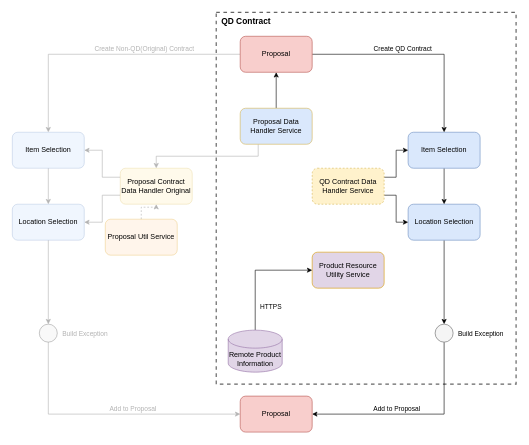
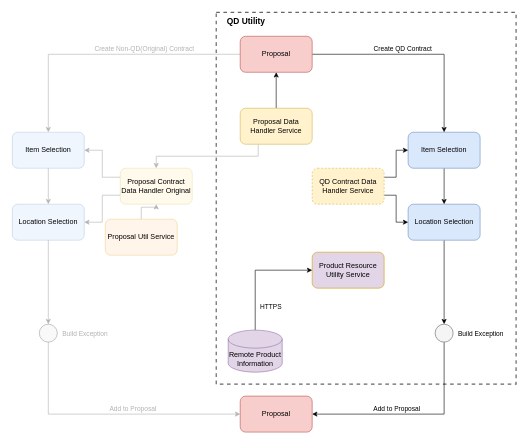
node "QD Contract": label "QD Contract" -> "QD Utility"
node "Proposal Data Handler Service": fillcolor #dae8fc -> #fff2cc
edge "Proposal Util Service" -> "Proposal Contract Data Handler Original": style dashed -> solid
